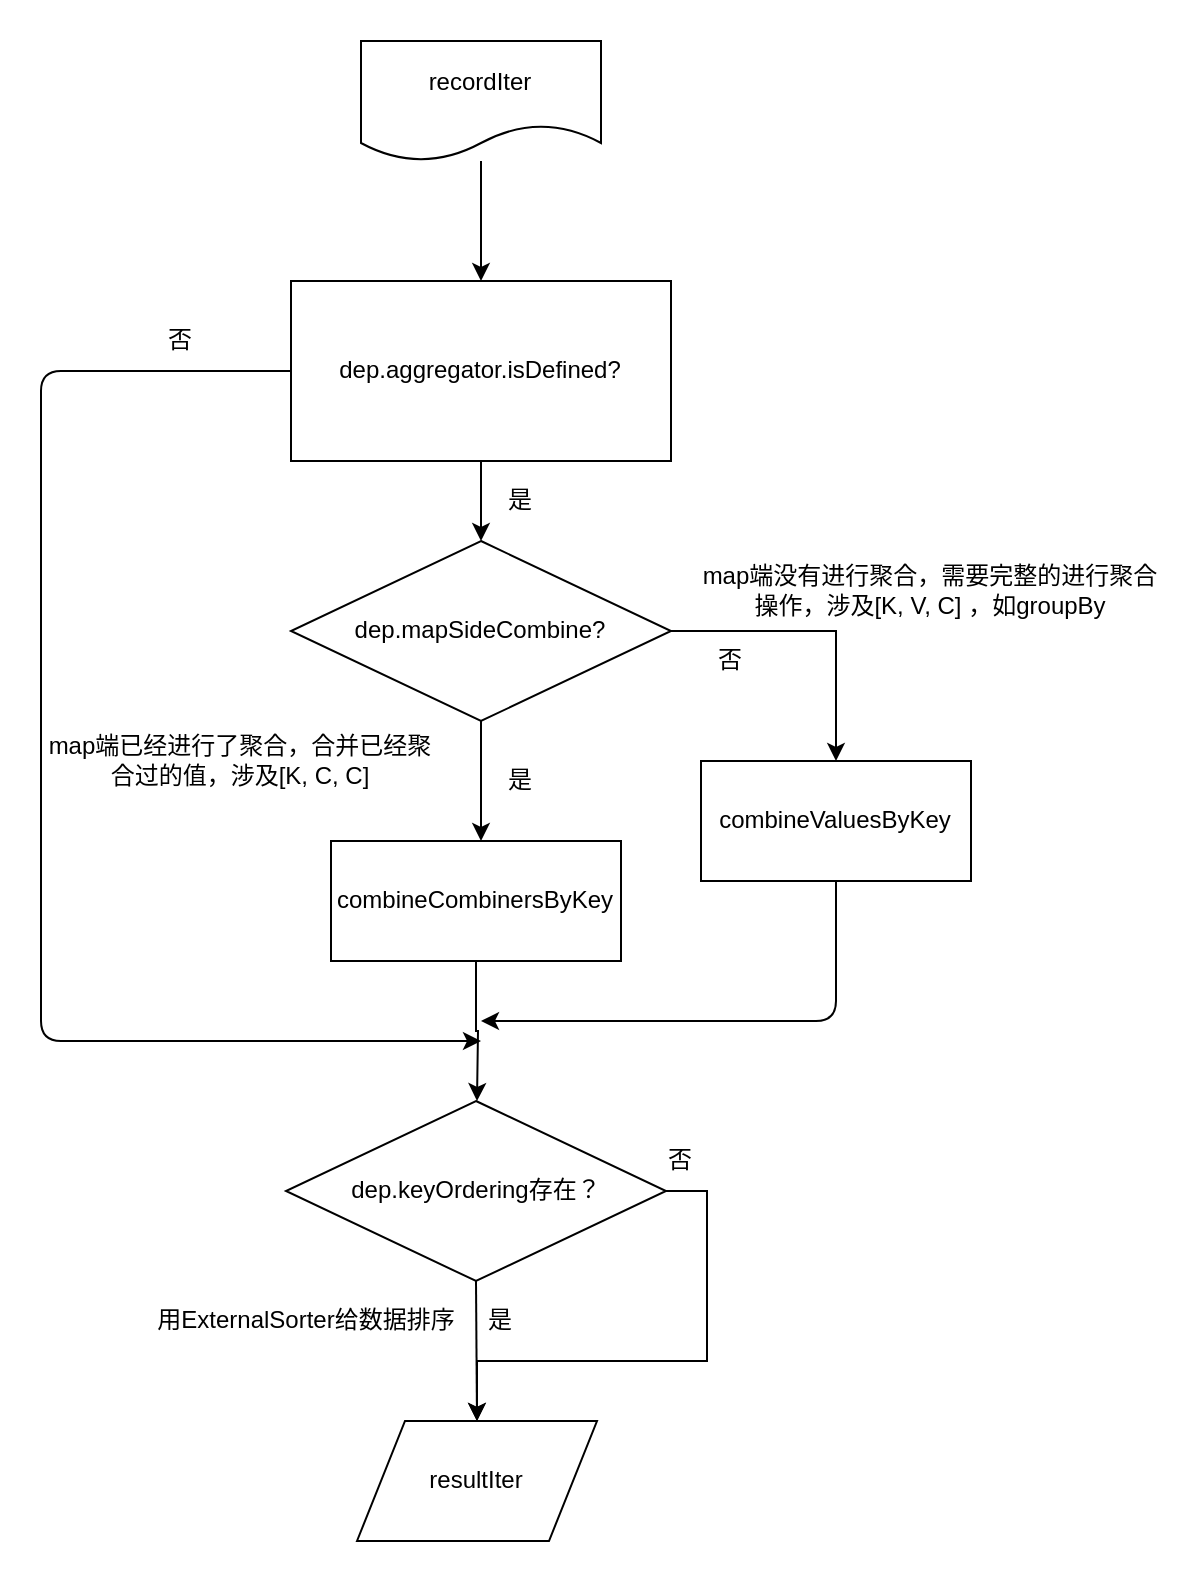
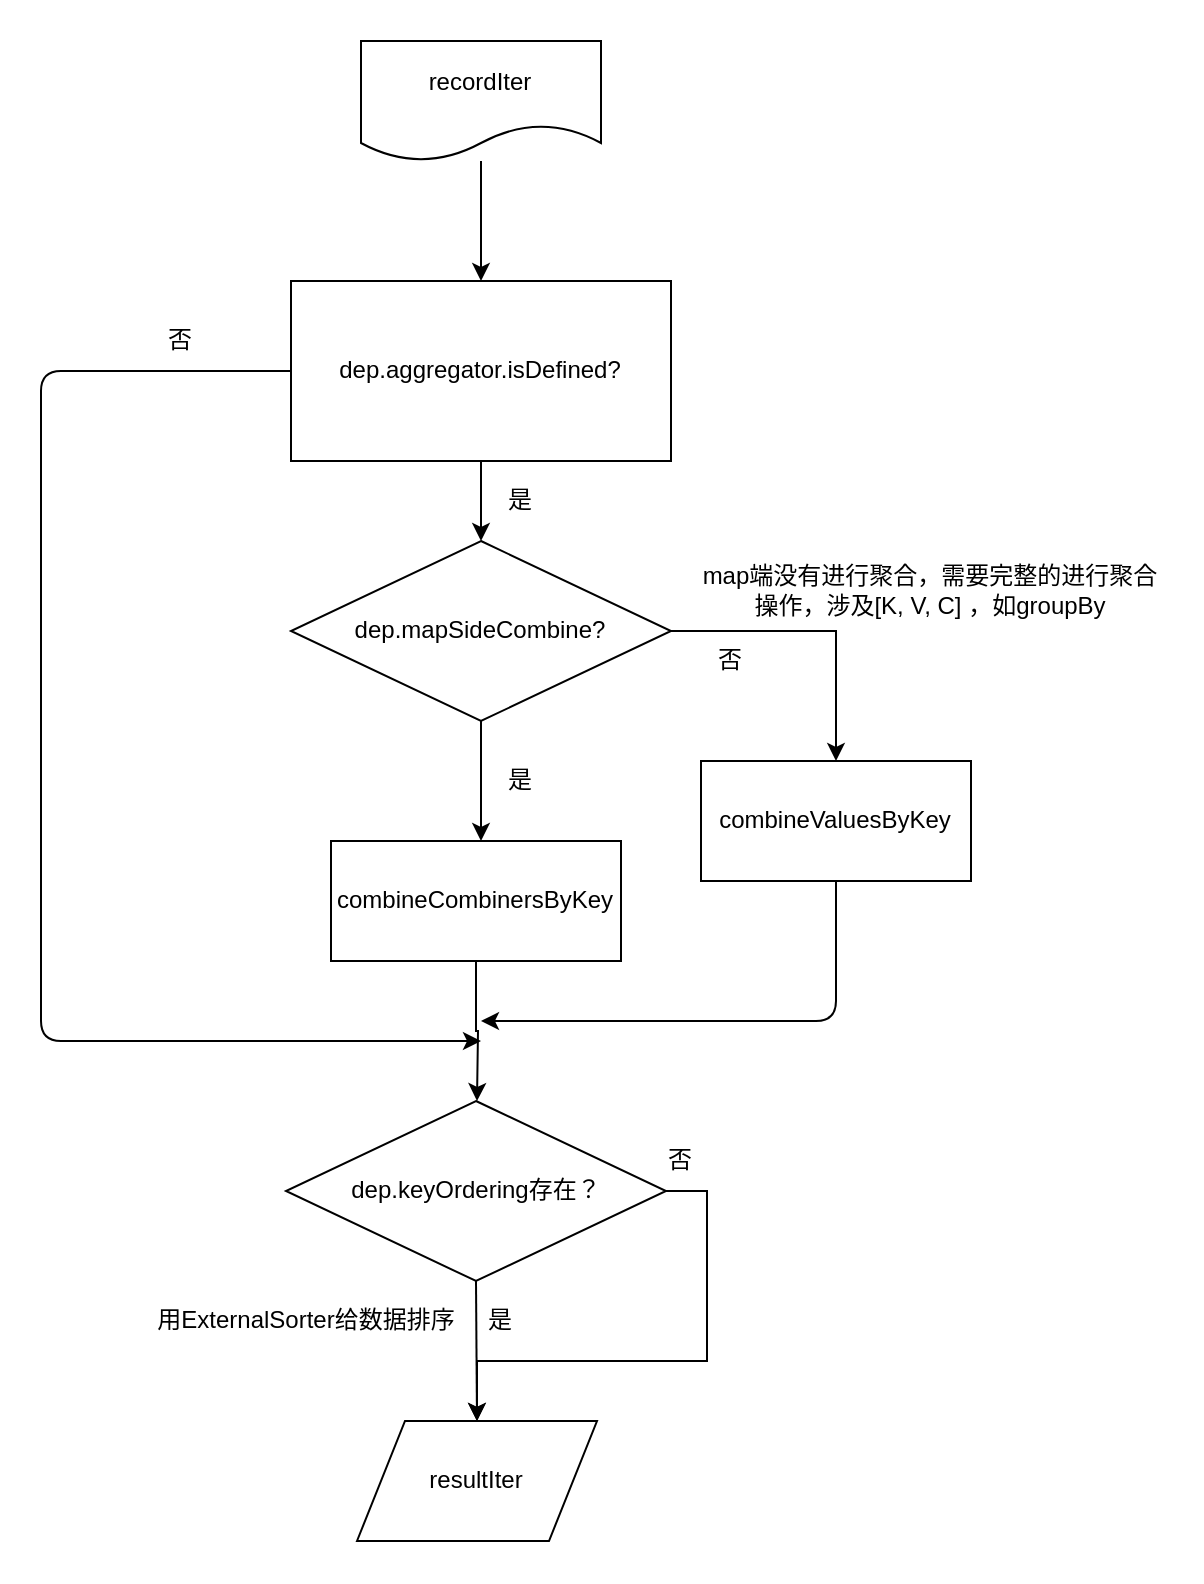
node "map端已经进行了聚合，合并已经聚合过的值，涉及[K, C, C]": removed
